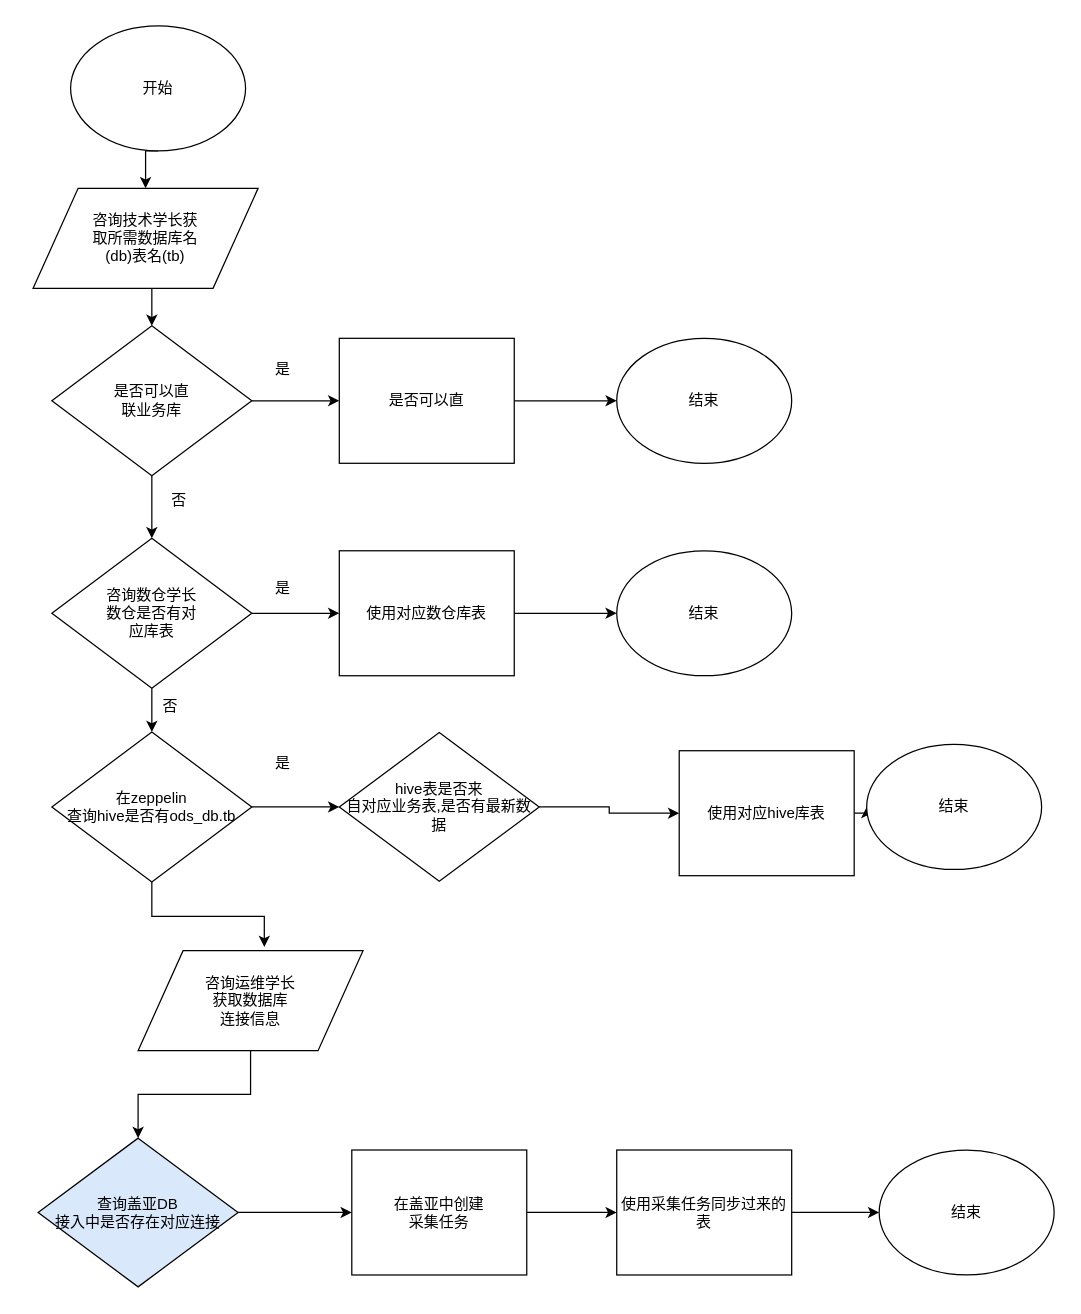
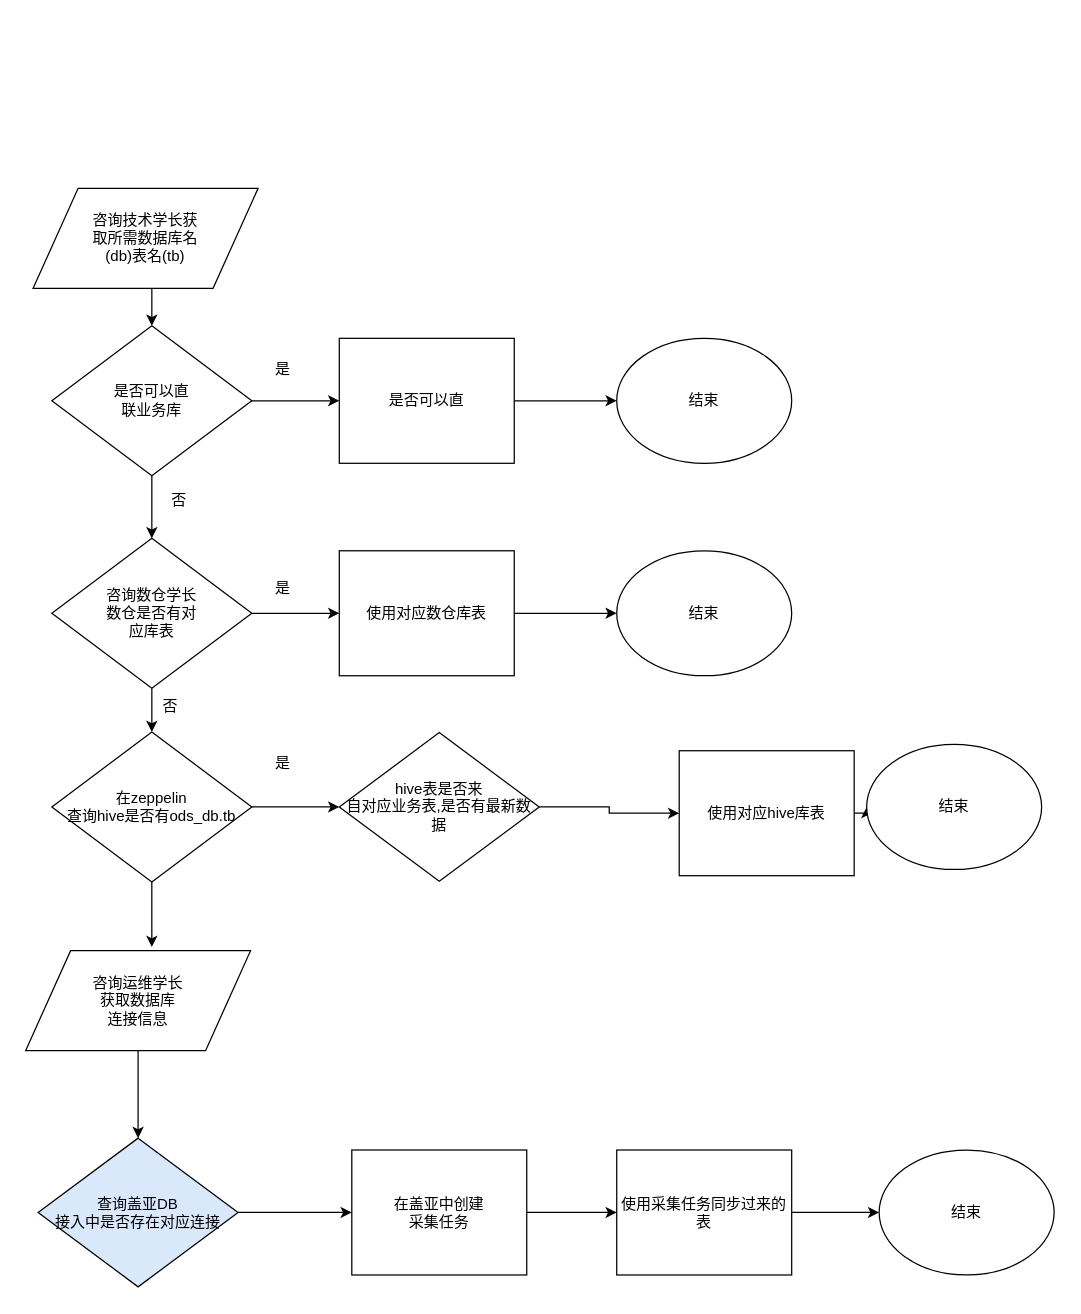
node "开始": removed
edge "开始" -> "咨询技术学长获 取所需数据库名 (db)表名(tb)": removed
node "咨询运维学长 获取数据库 连接信息": moved (251, 1001) -> (138, 1001)
